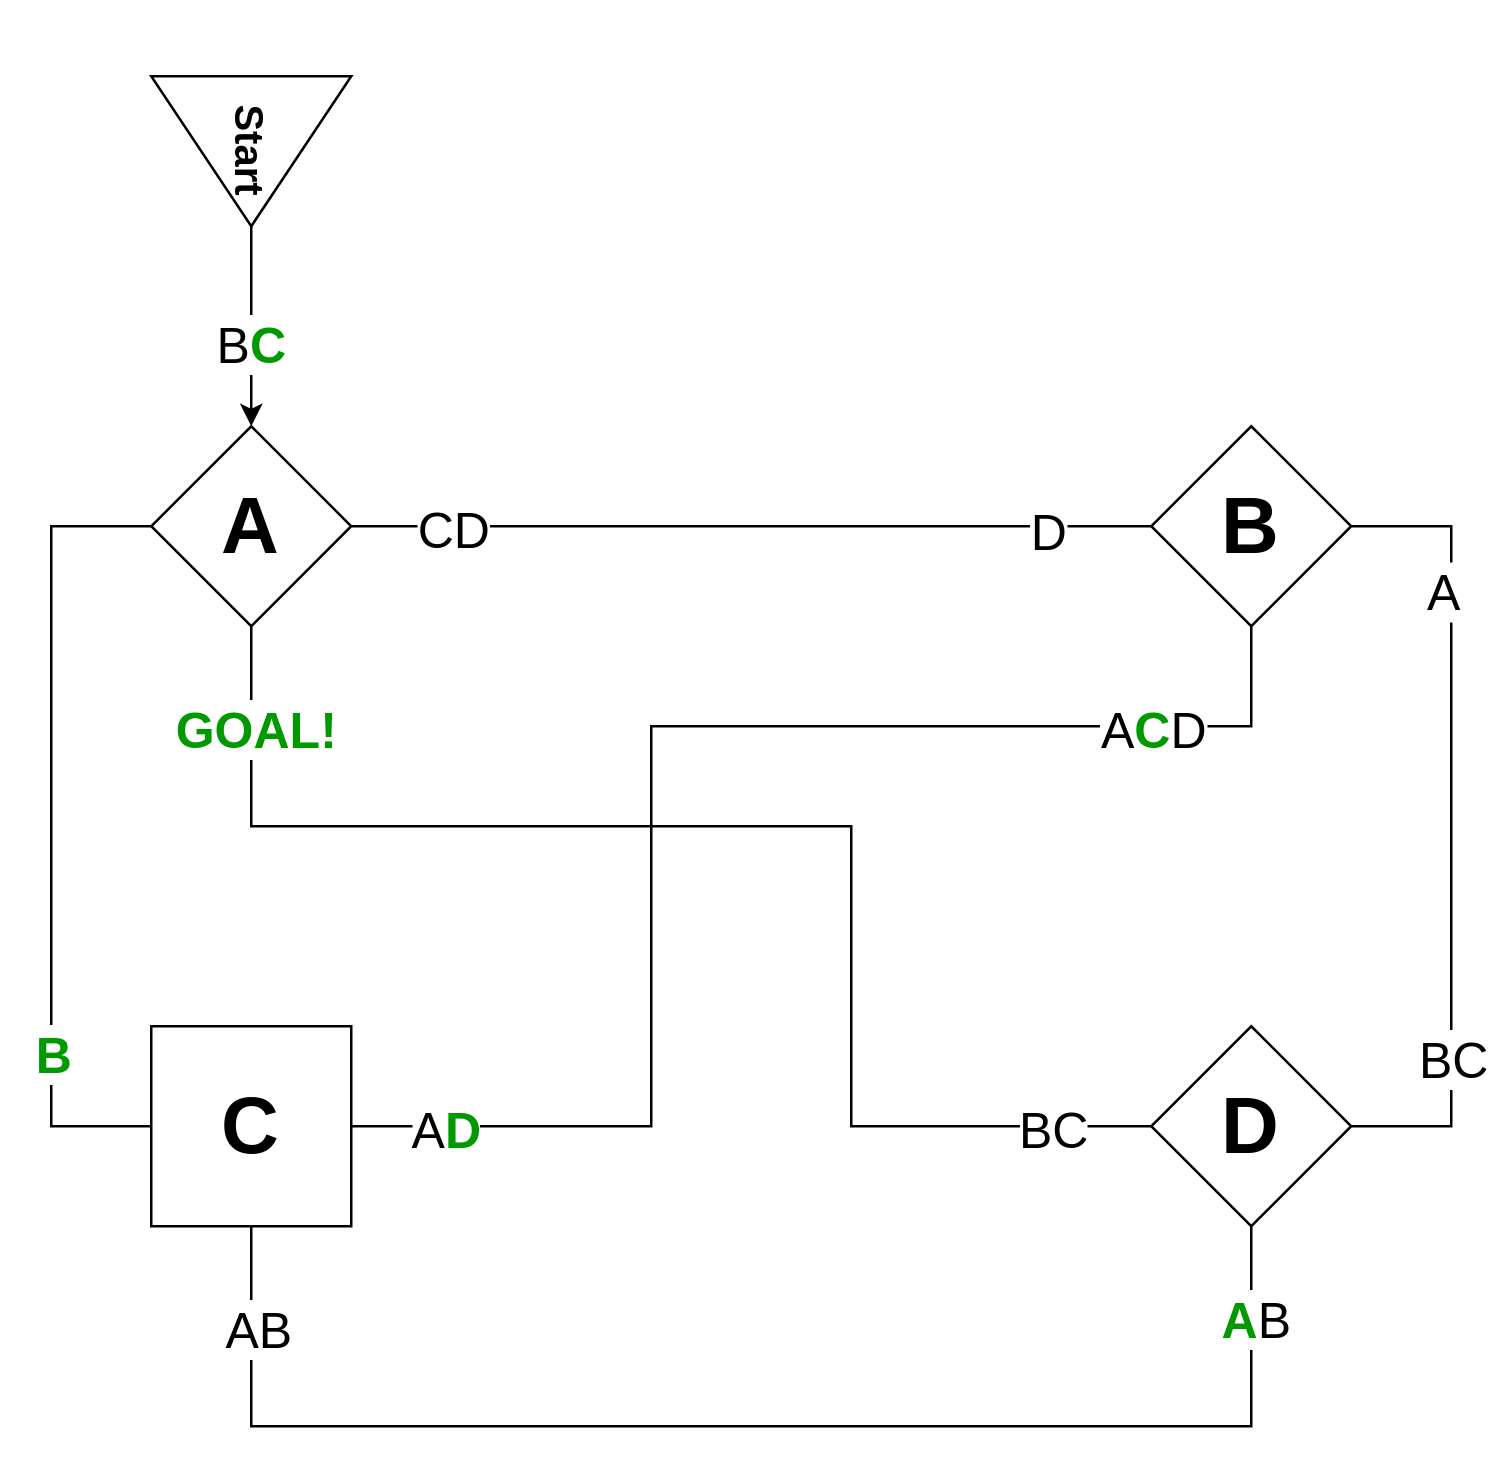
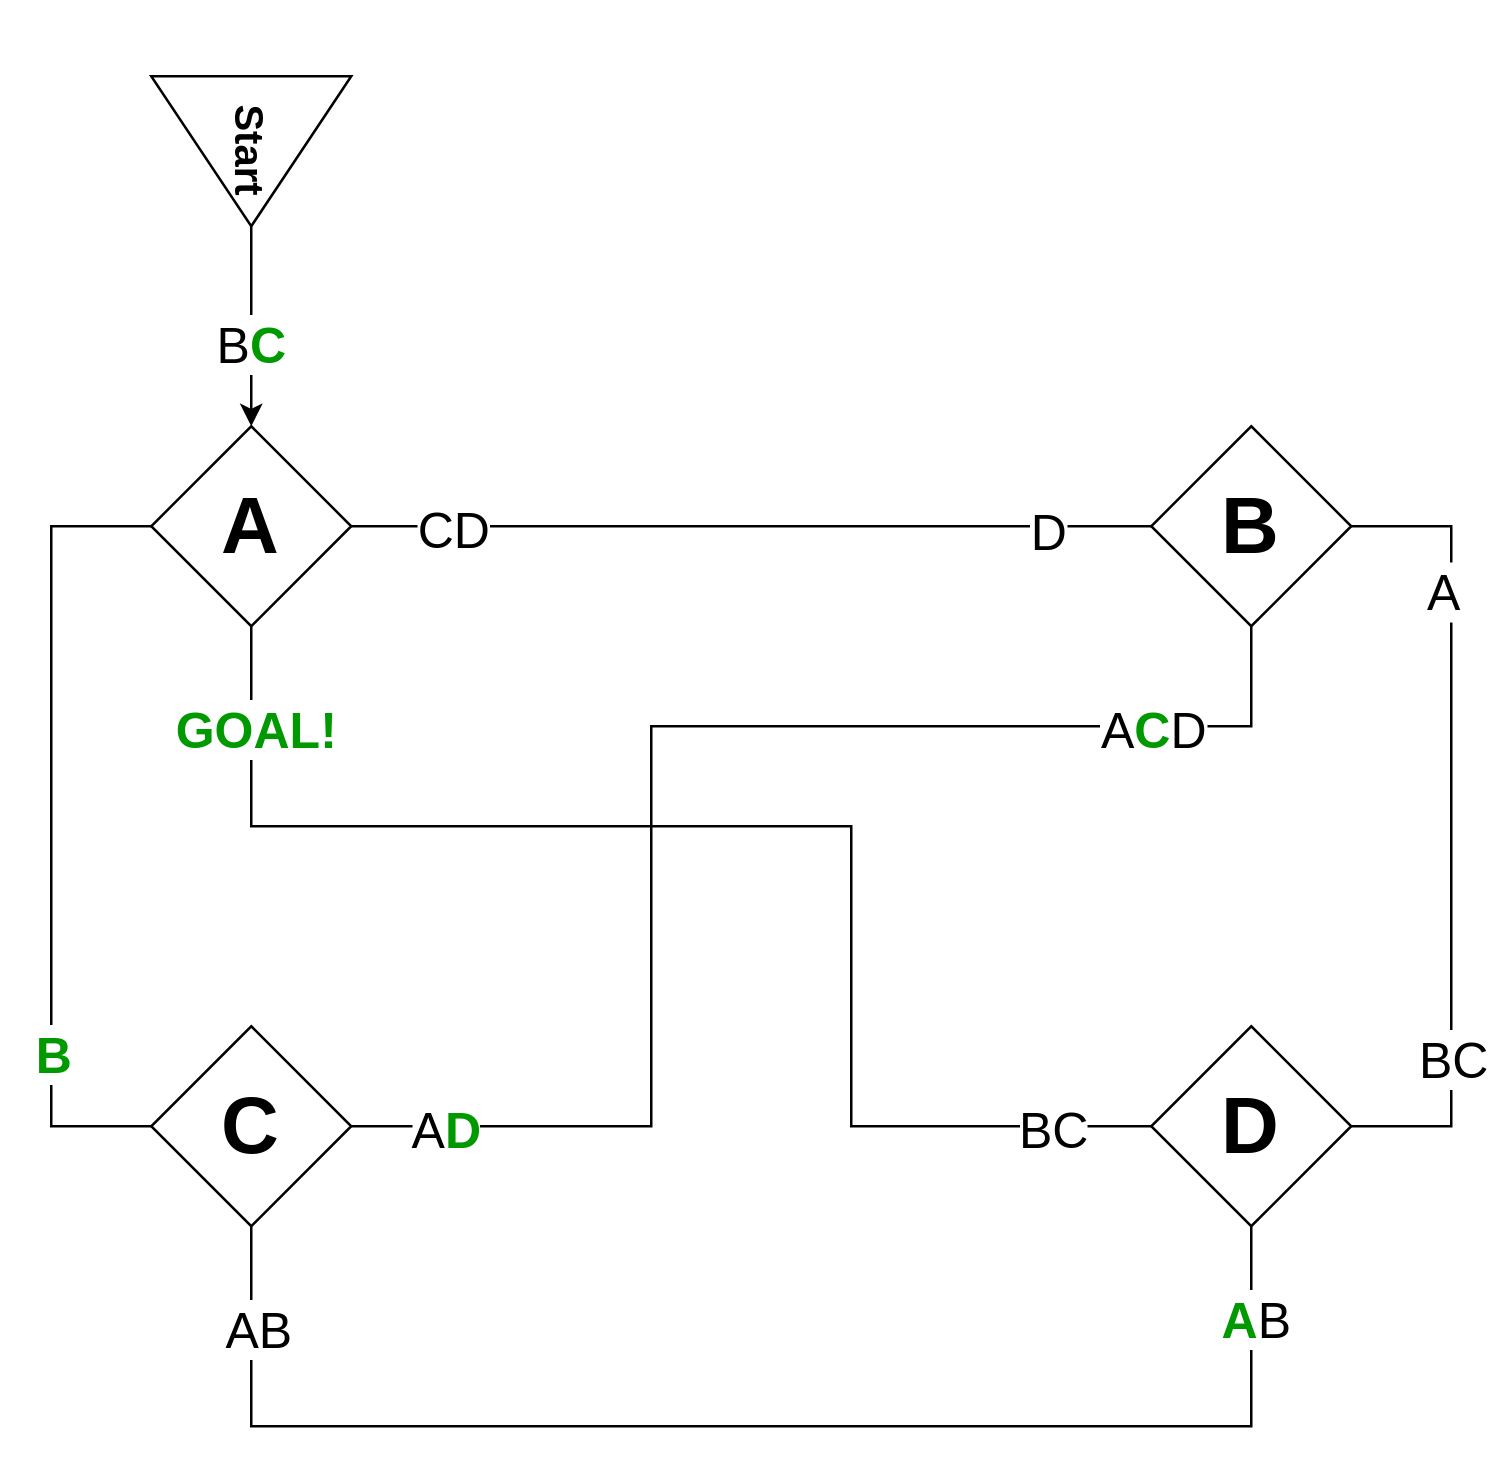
node "C": shape rectangle -> diamond
